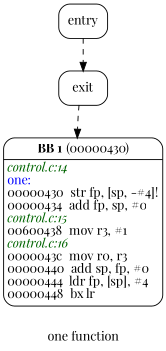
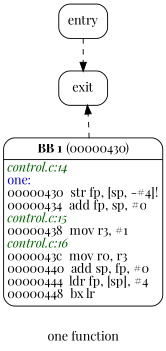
edge "exit" -> "BB 1": reversed
node "BB 1": text "00600438  mov r3, #1" -> "00000438  mov r3, #1"
